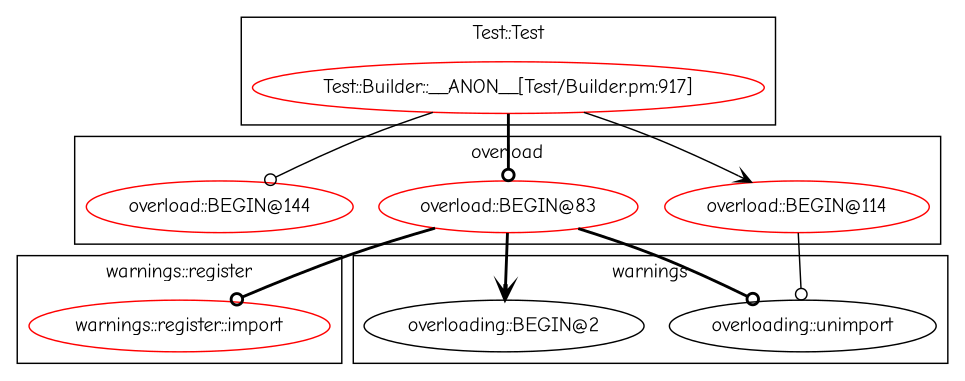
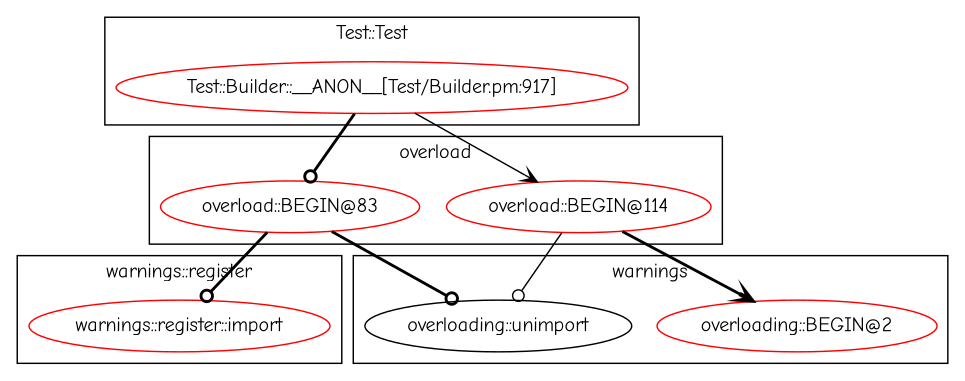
node "overload::BEGIN@144": removed
edge "overload::BEGIN@83" -> "overloading::BEGIN@2": now "overload::BEGIN@114" -> "overloading::BEGIN@2"
node "overloading::BEGIN@2": color black -> red
